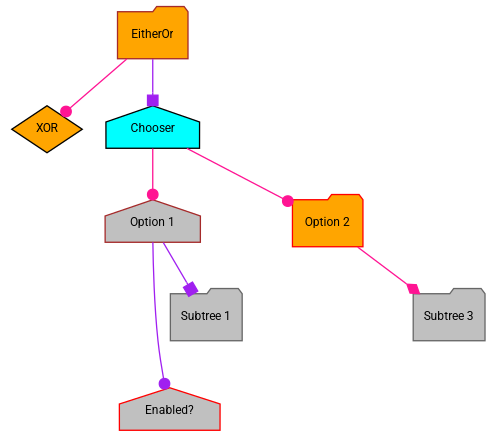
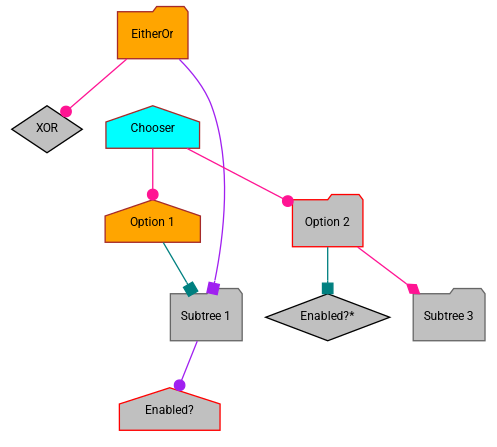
edge "EitherOr" -> "Chooser": now "EitherOr" -> "Subtree 1"
node "XOR": fillcolor orange -> gray
node "Chooser": color black -> brown
node "Option 1": fillcolor gray -> orange
node "Option 2": fillcolor orange -> gray
edge "Option 1" -> "Subtree 1": color purple -> teal
edge "Option 1" -> "Enabled?": now "Subtree 1" -> "Enabled?"
node "Enabled?*": added
